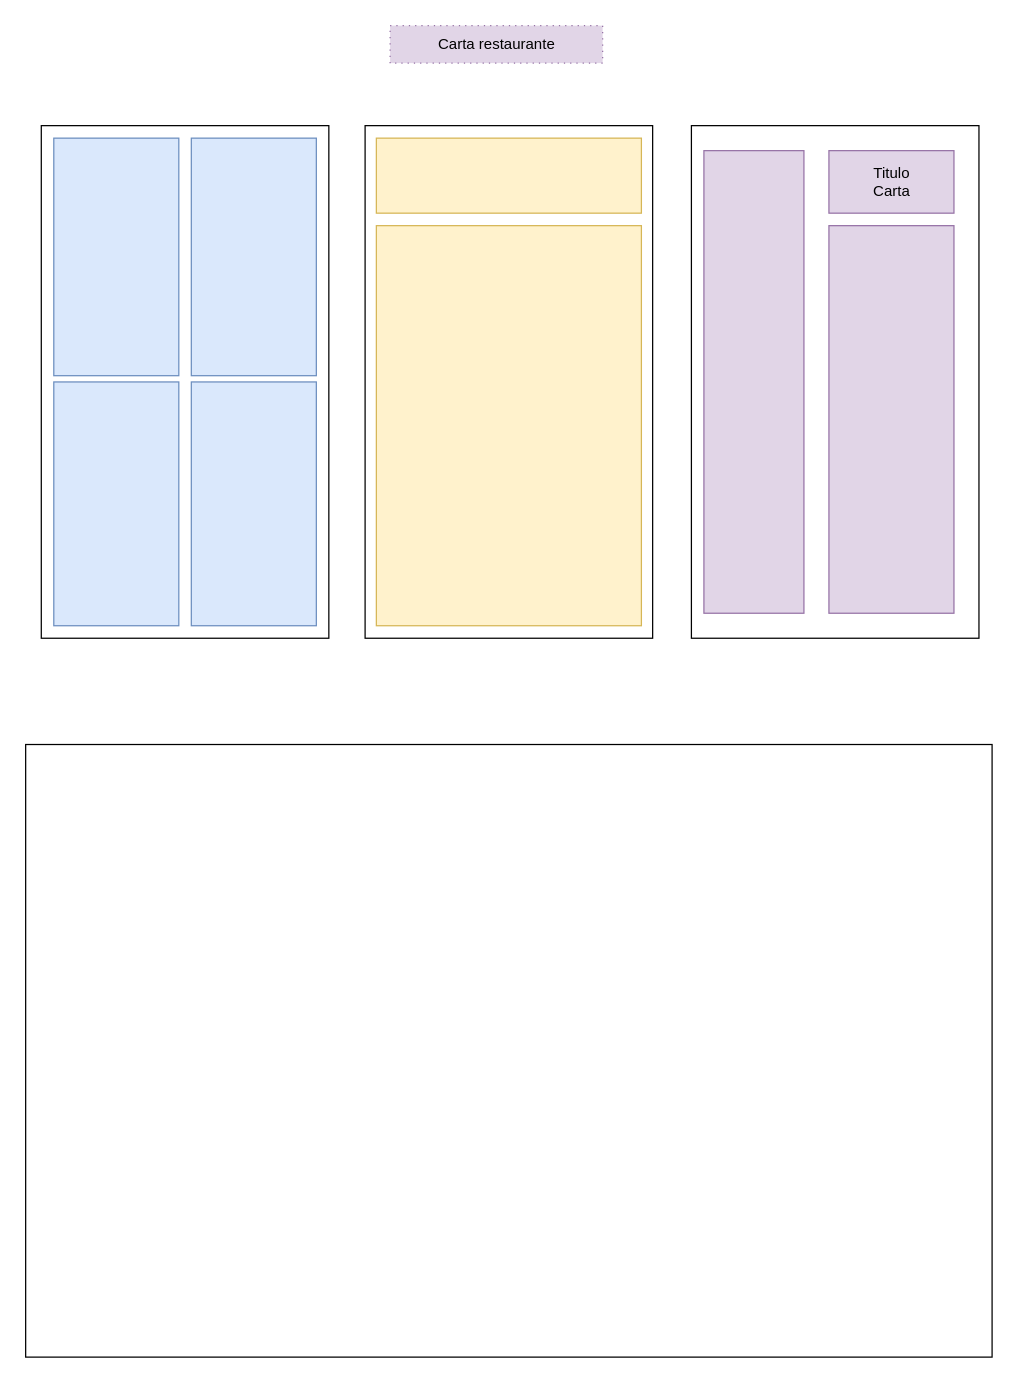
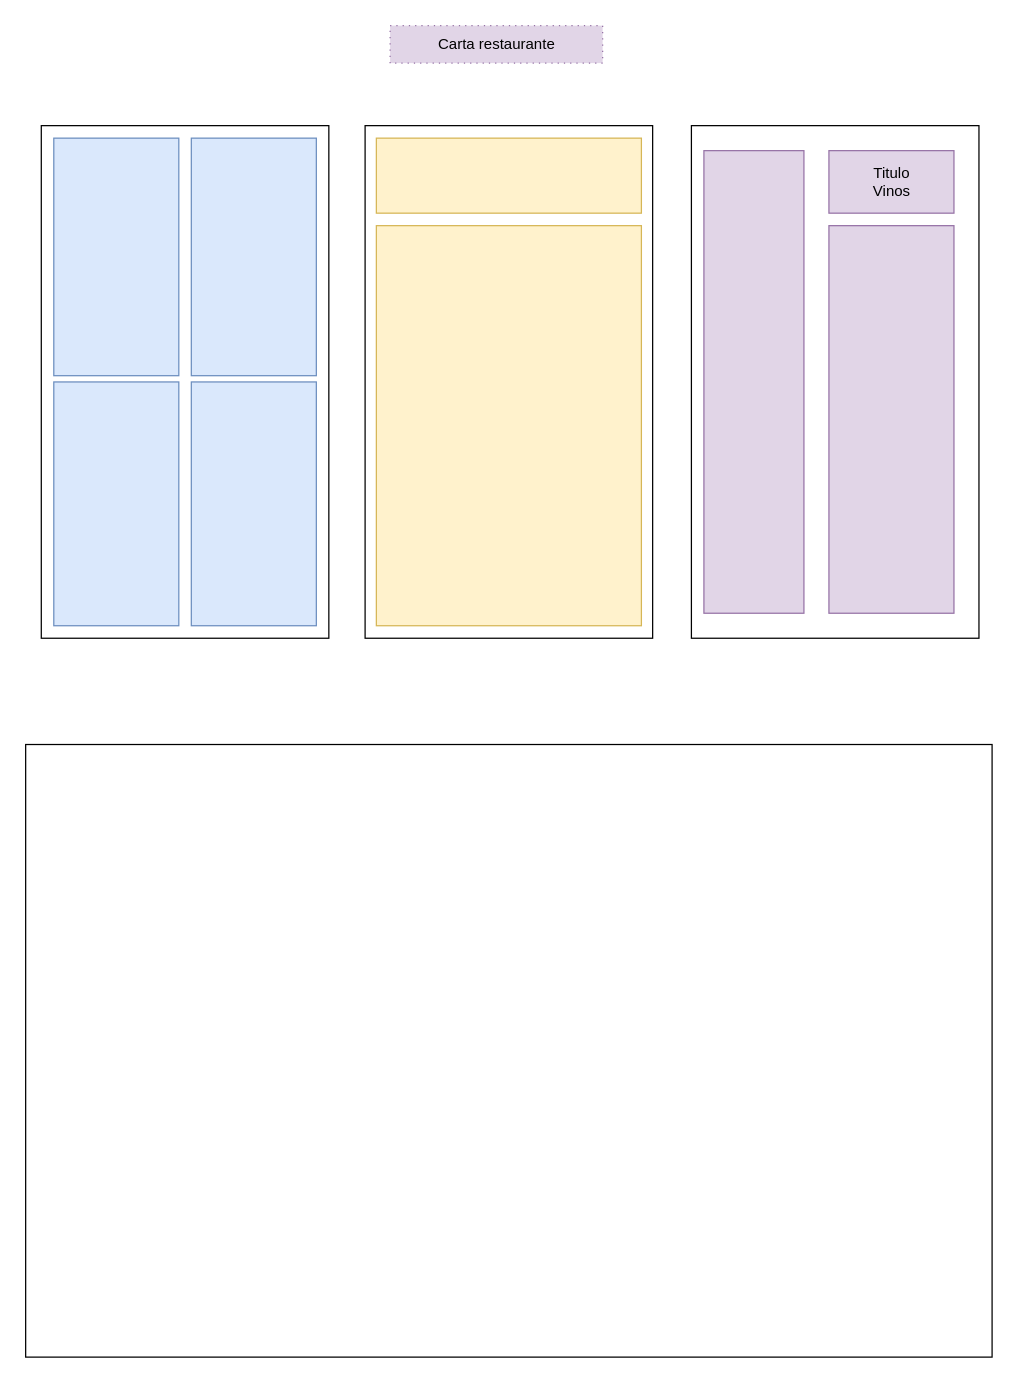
node "Titulo Carta": label "Titulo Carta" -> "Titulo Vinos"
